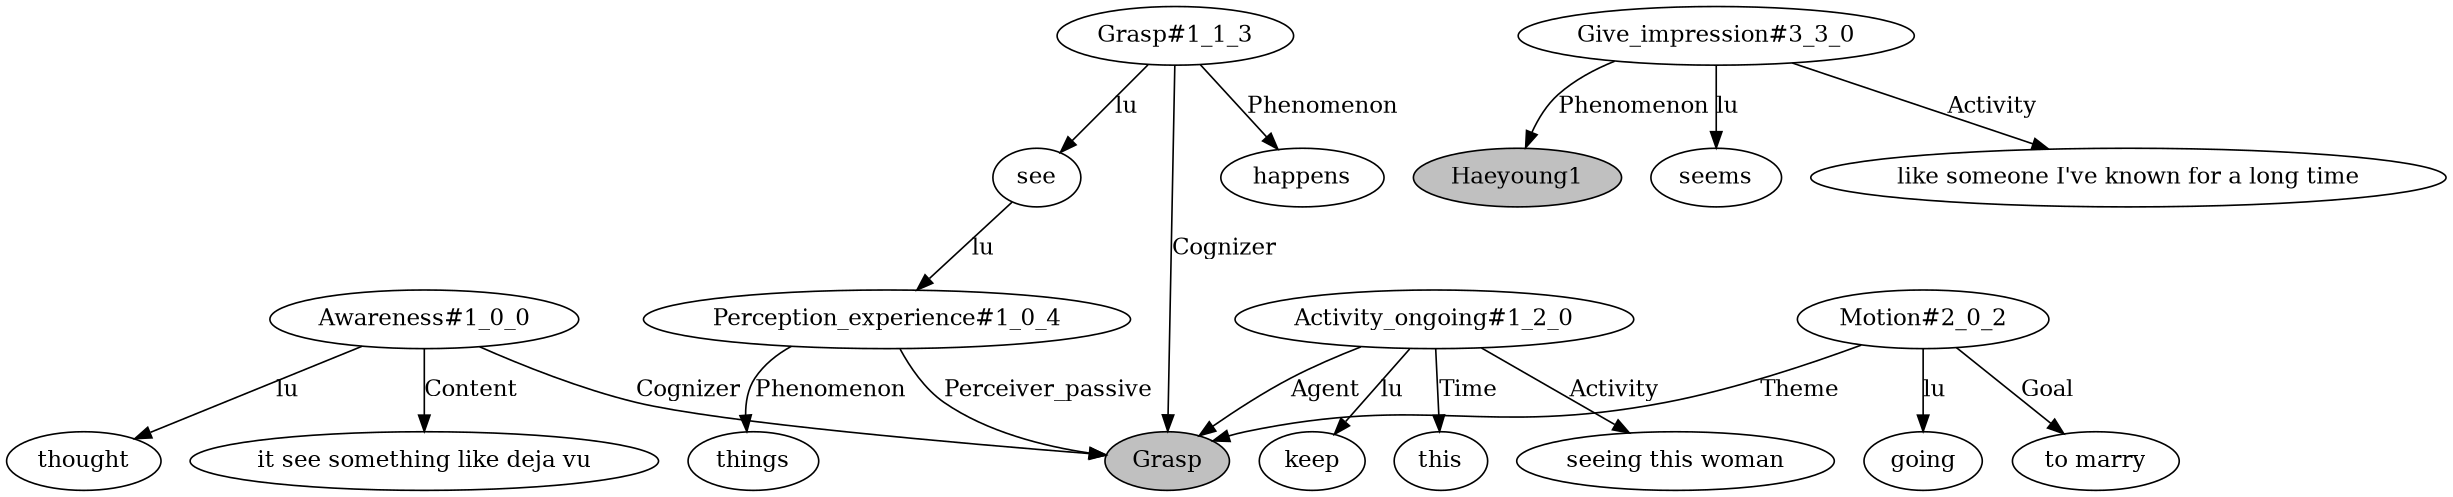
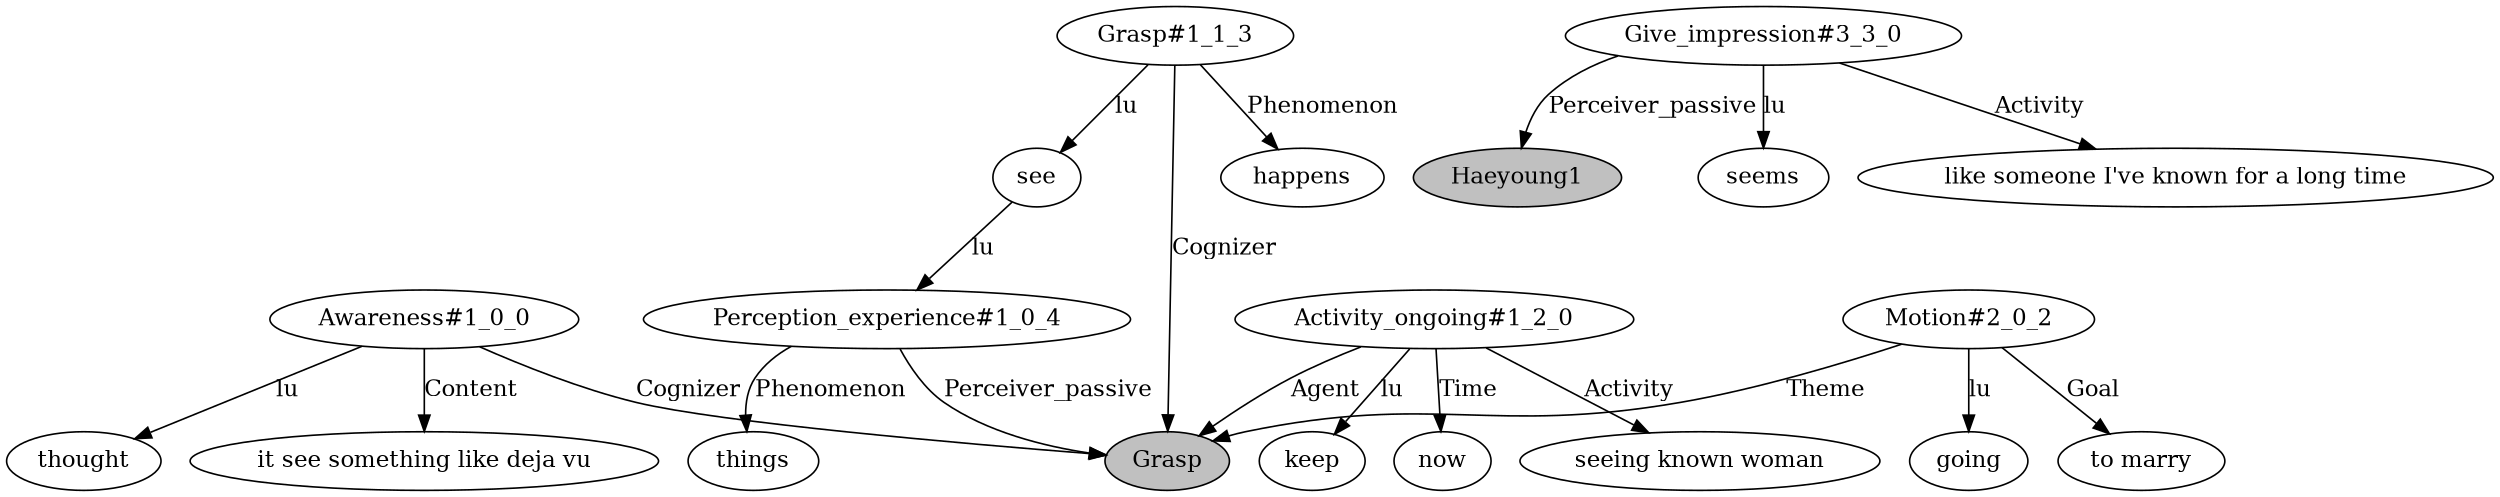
edge "Give_impression#3_3_0" -> "Haeyoung1": label "Phenomenon" -> "Perceiver_passive"
node "this": label "this" -> "now"
node "seeing this woman": label "seeing this woman" -> "seeing known woman"
